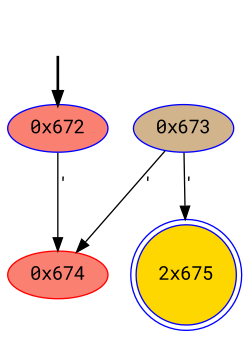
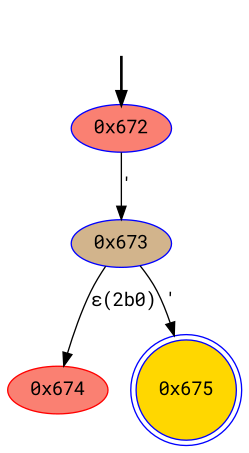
edge "0x673" -> "0x674": label "'" -> "ε(2b0)"
edge "0x672" -> "0x674": now "0x672" -> "0x673"
node "2x675": label "2x675" -> "0x675"
